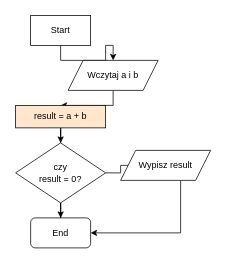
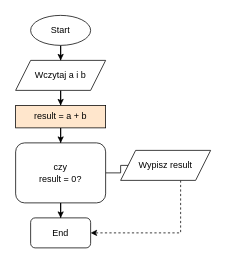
node "Start": shape rectangle -> ellipse
node "Wczytaj a i b": moved (113, 75) -> (60, 75)
node "czy result = 0?": shape diamond -> rounded rectangle
edge "Wypisz result" -> "End": style solid -> dashed
